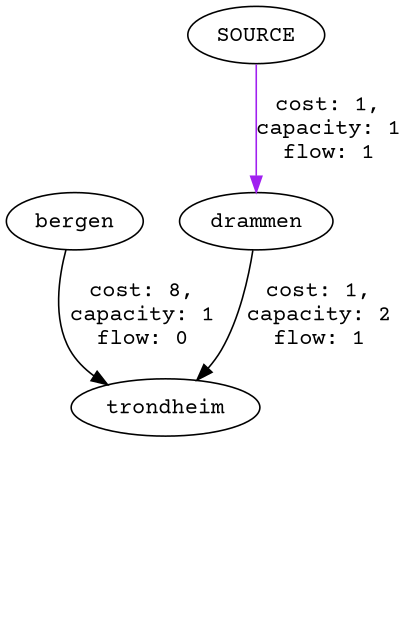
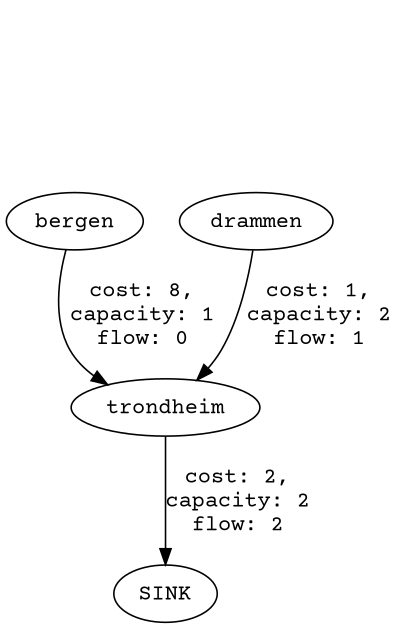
node "SOURCE": removed
node "SINK": added
